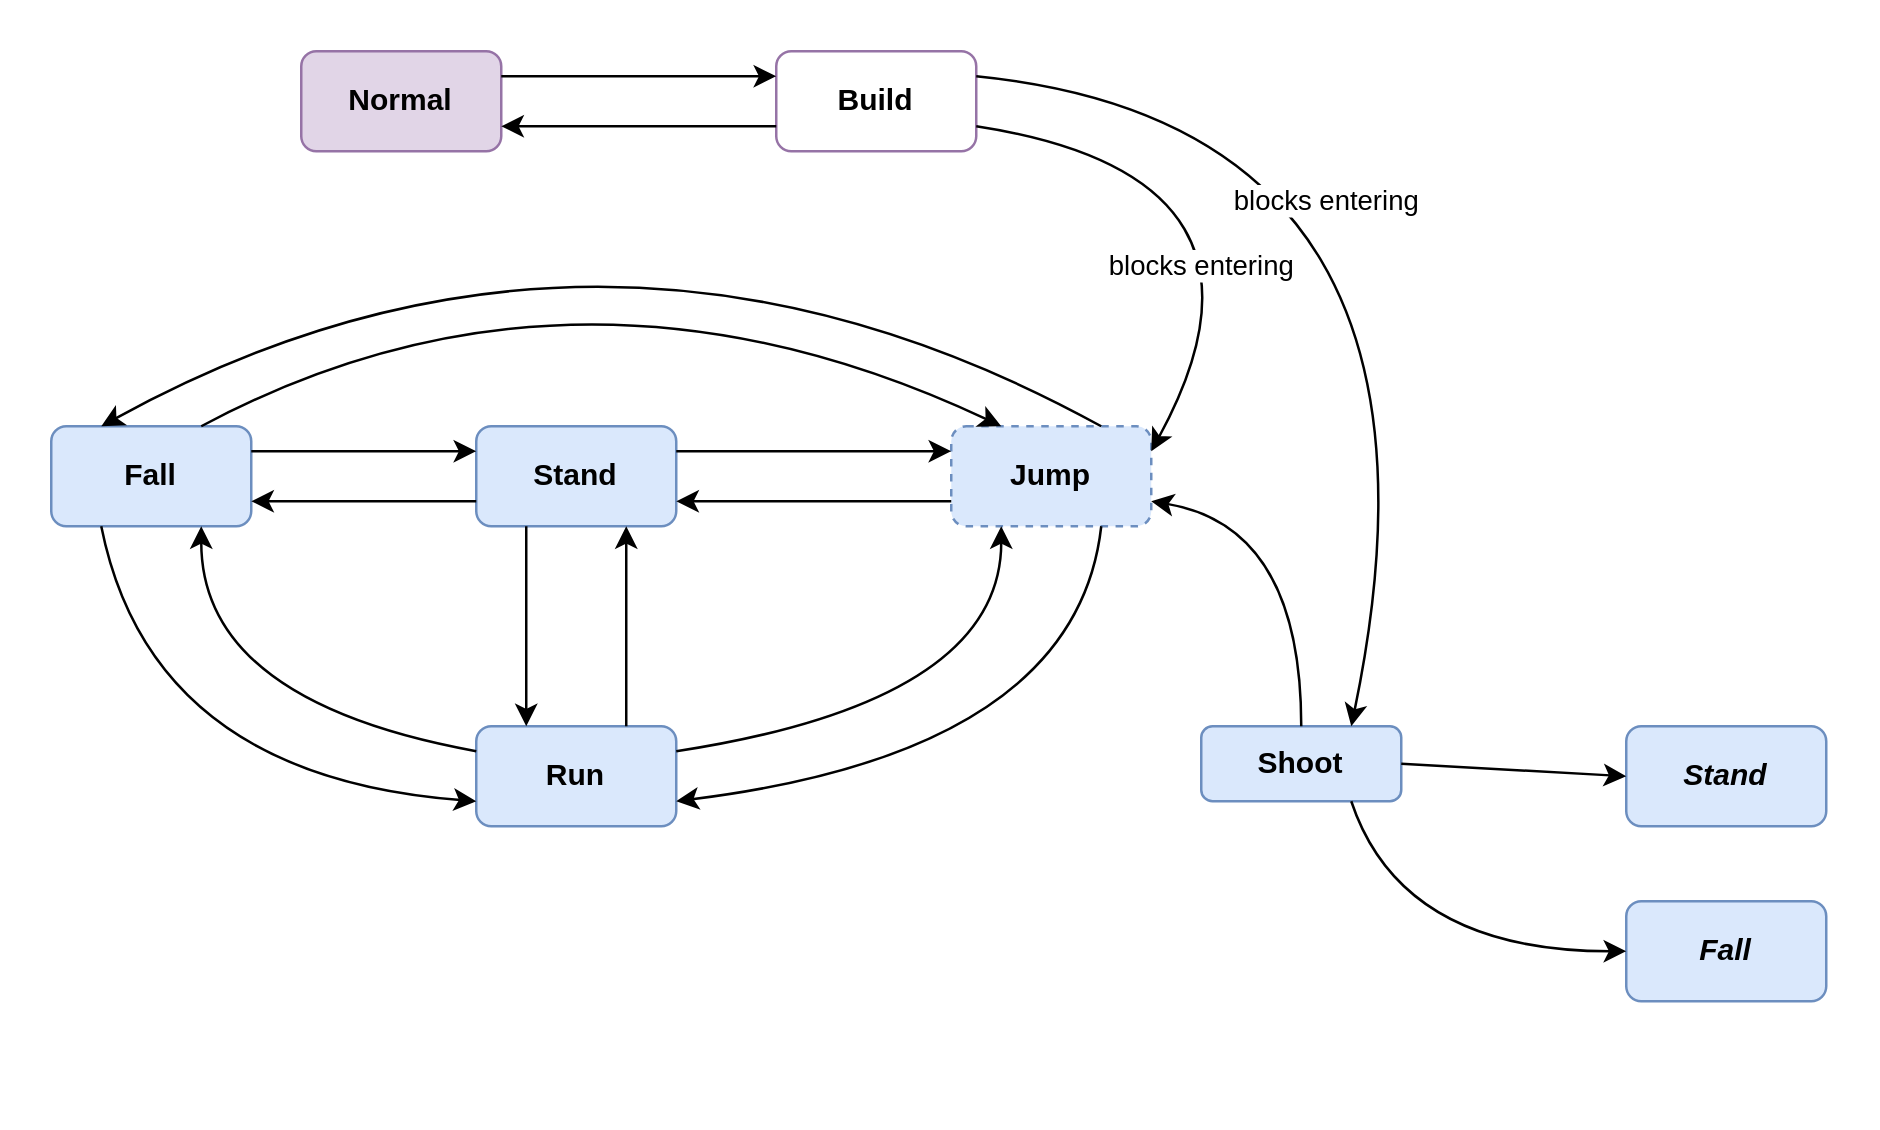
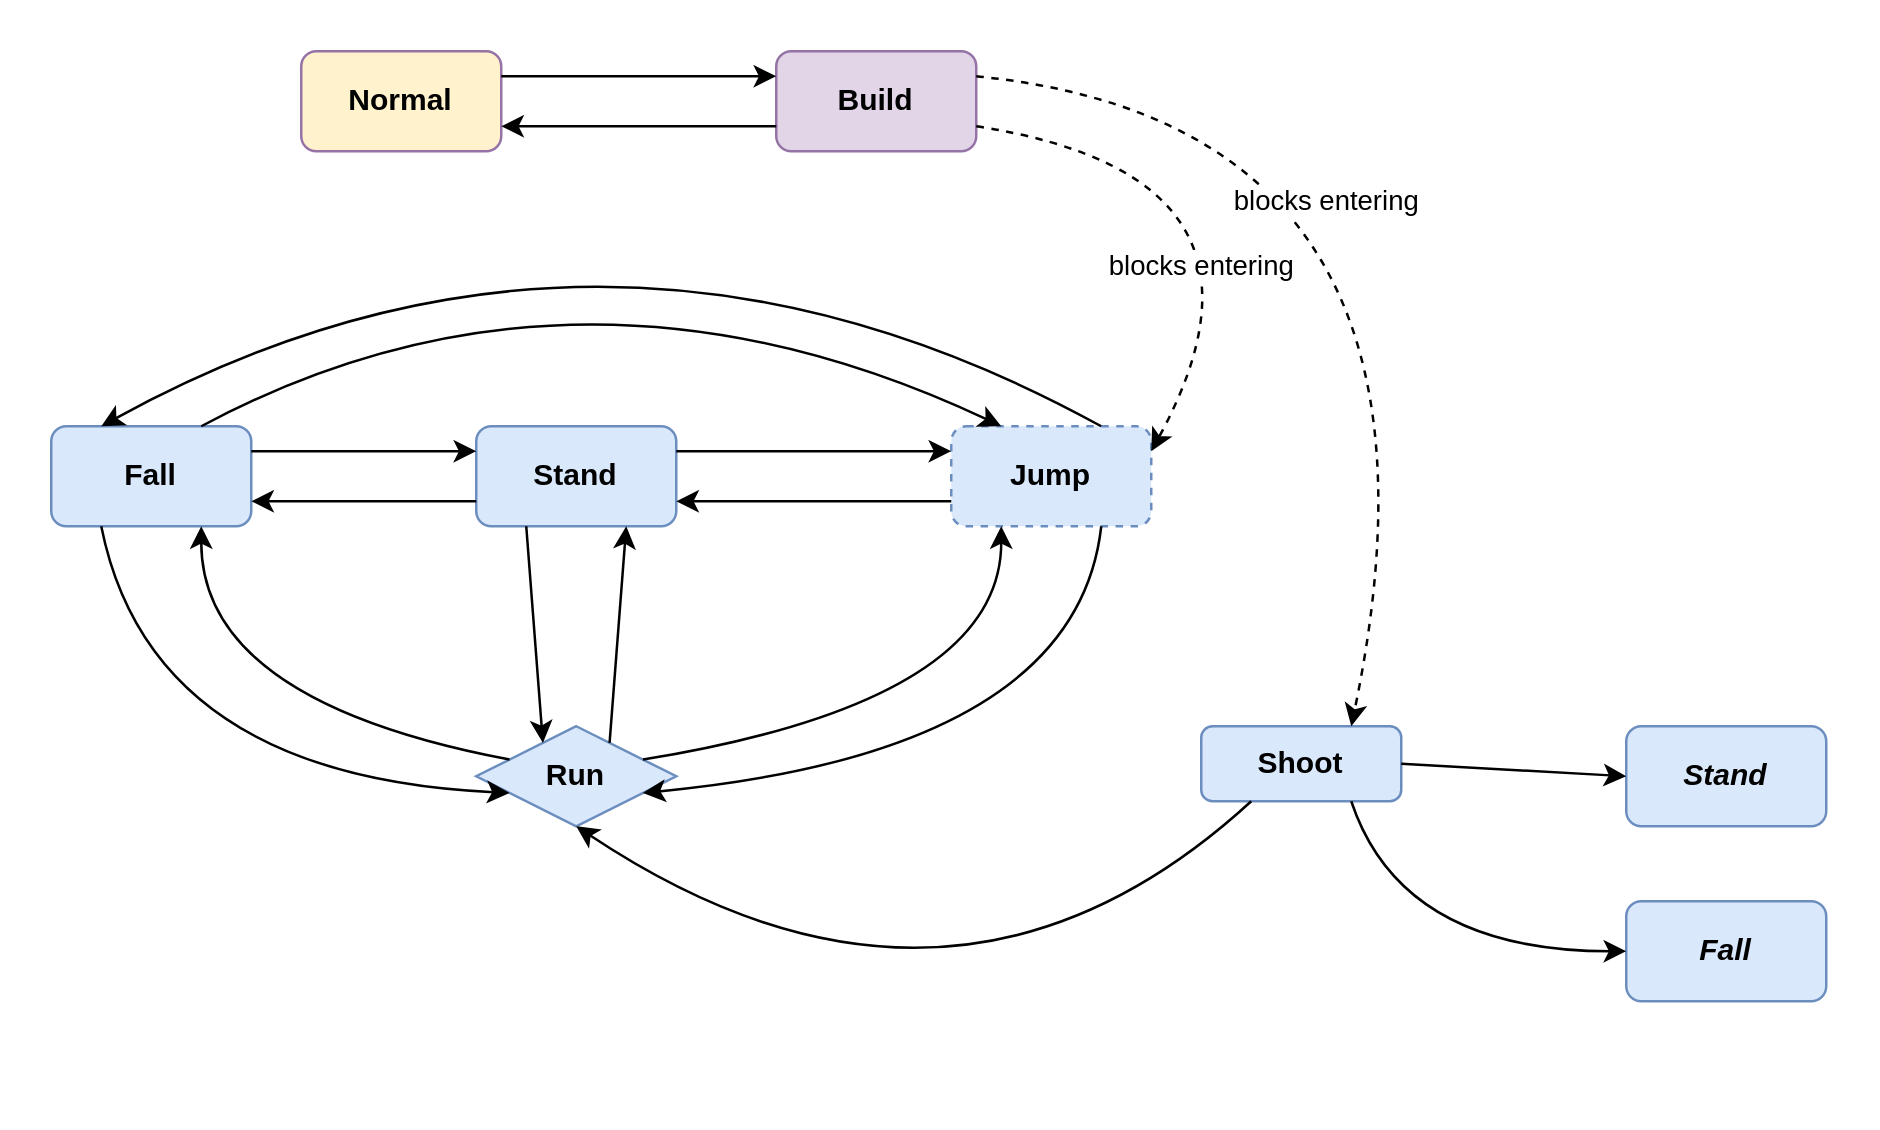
node "Normal": fillcolor #e1d5e7 -> #fff2cc
node "Build": fillcolor #ffffff -> #e1d5e7
edge "Build" -> "Jump": style solid -> dashed
edge "Build" -> "Shoot": style solid -> dashed
edge "Shoot" -> "Jump": removed
node "Run": shape rounded rectangle -> diamond
edge "Shoot" -> "Run": added
